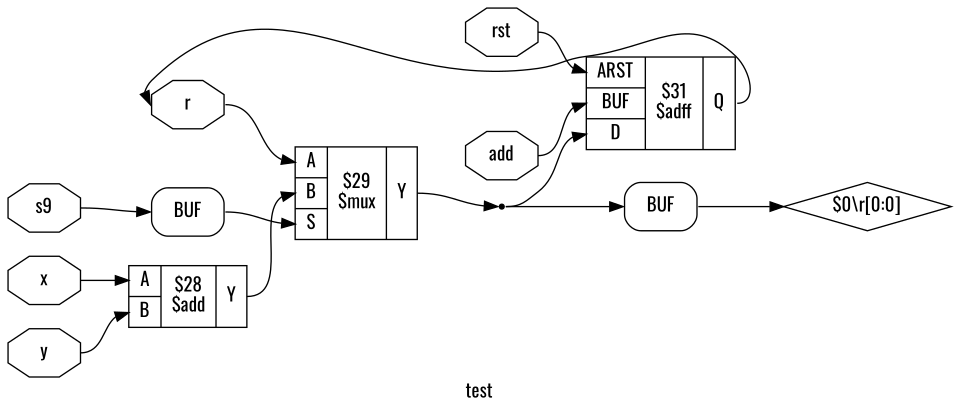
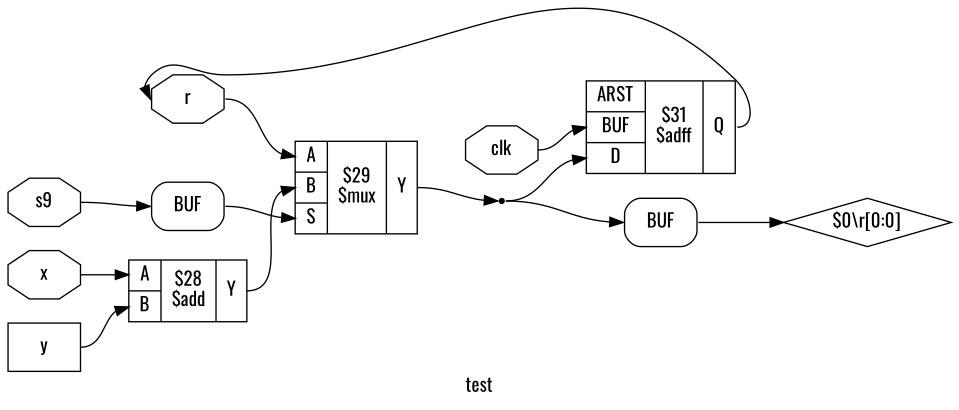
node "rst": removed
node "add": label "add" -> "clk"
node "y": shape octagon -> box
